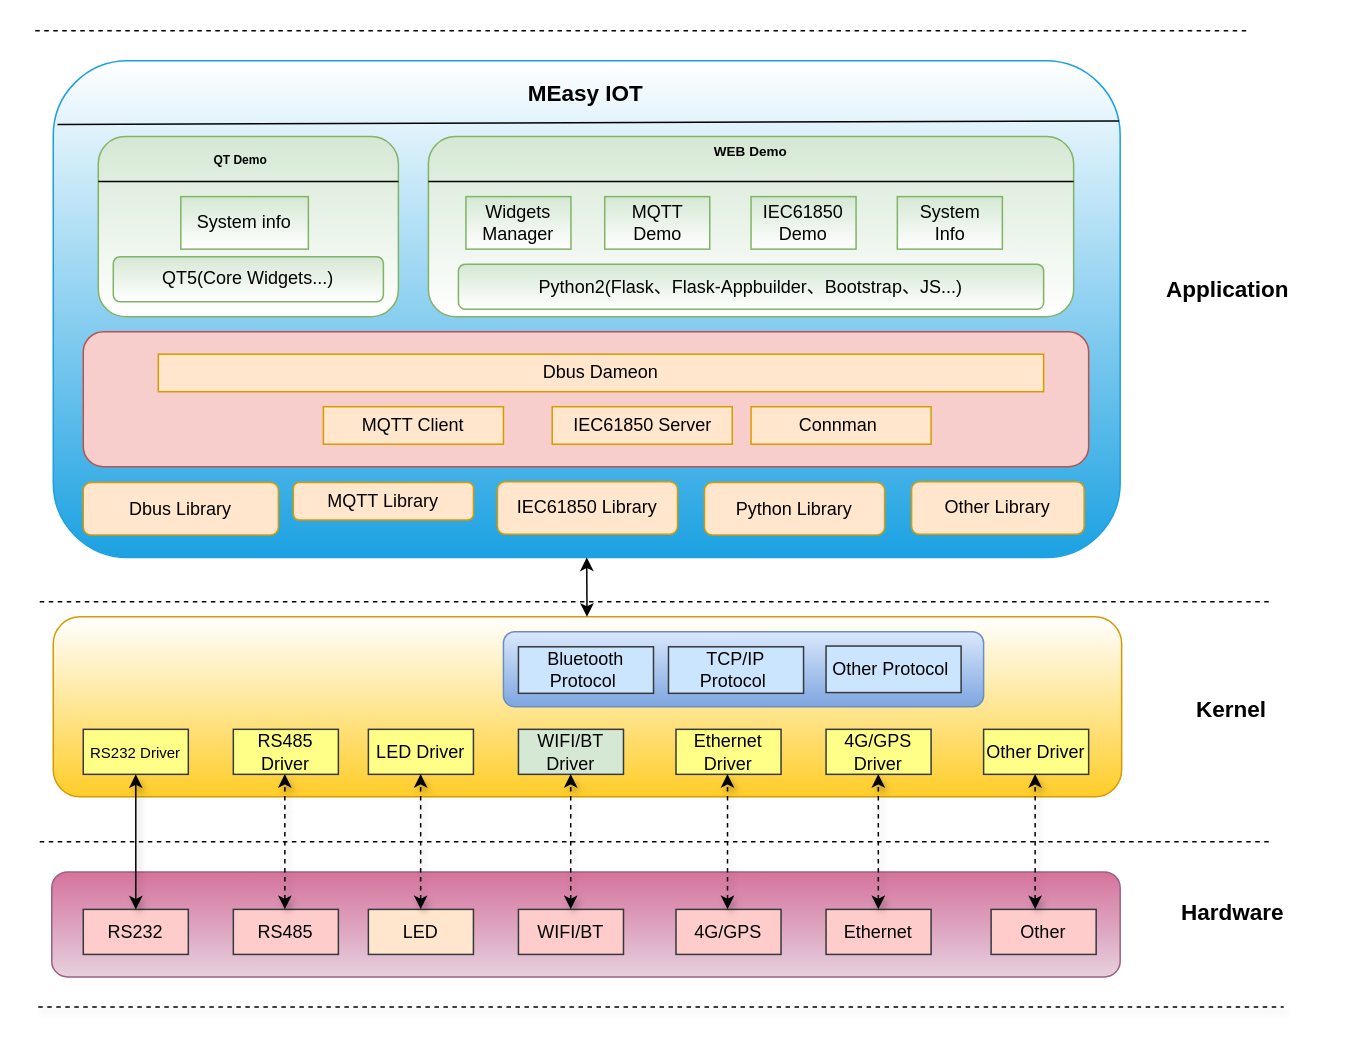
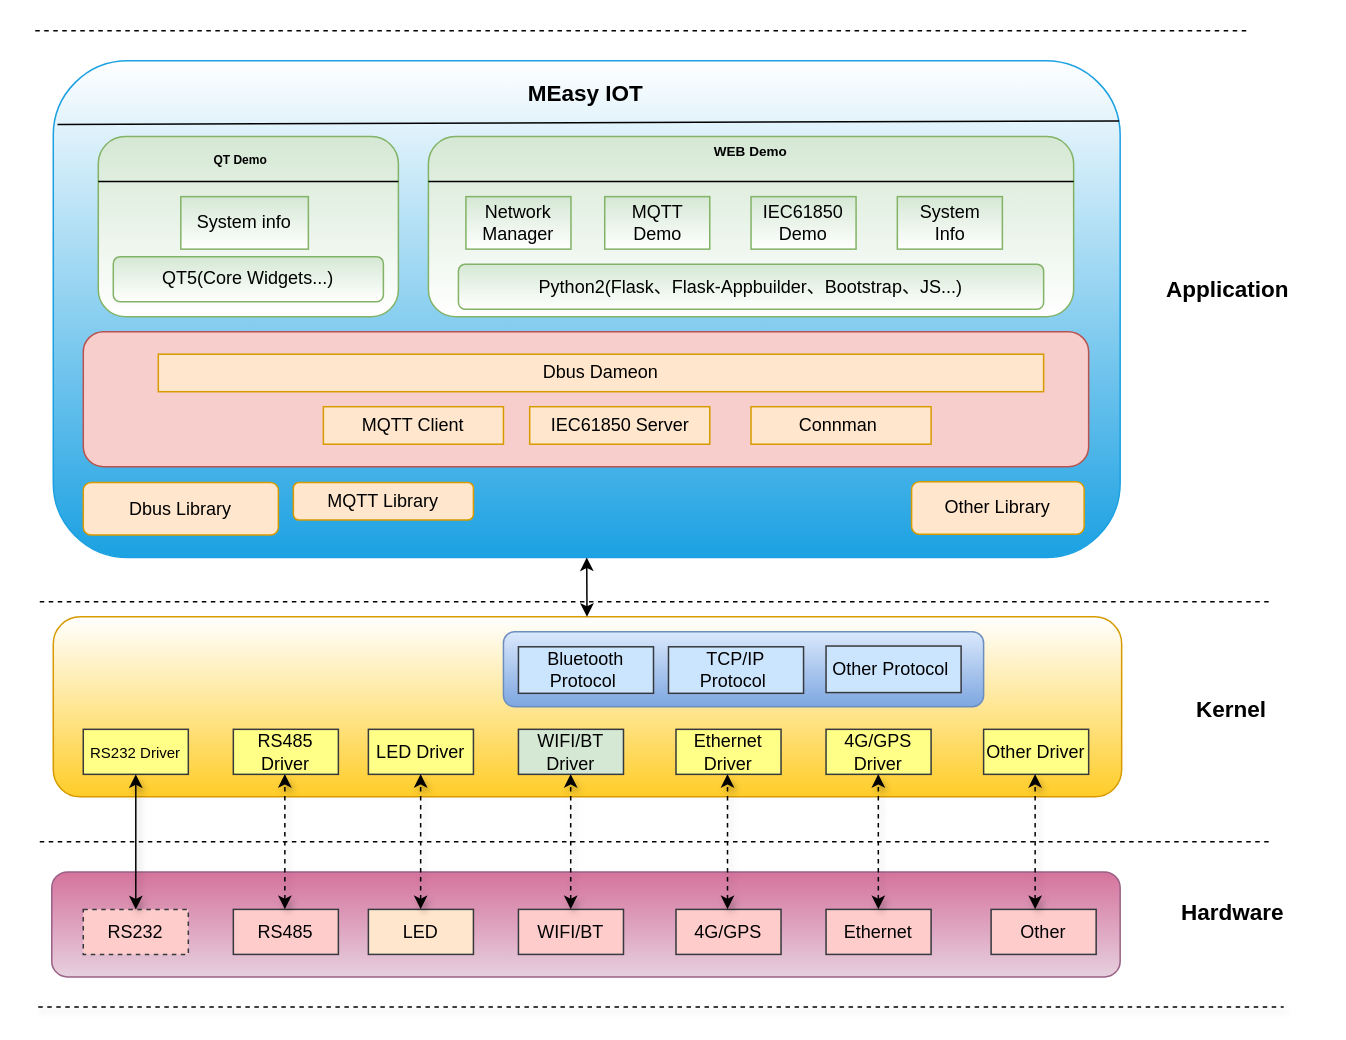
node "Widgets Manager": label "Widgets Manager" -> "Network Manager"
node "IEC61850 Server": moved (642, 425) -> (620, 425)
node "IEC61850 Library": removed
node "Python Library": removed
node "RS232": style solid -> dashed
